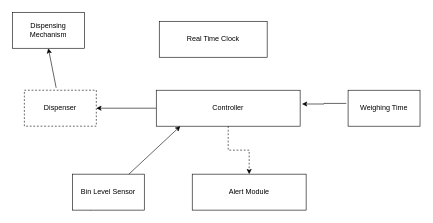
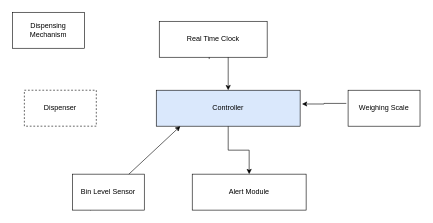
edge "Dispenser" -> "Dispensing Mechanism": removed
edge "Real Time Clock" -> "Controller": added
edge "Controller" -> "Dispenser": removed
node "Controller": fillcolor #ffffff -> #dae8fc
node "Weighing Time": label "Weighing Time" -> "Weighing Scale"
edge "Controller" -> "Alert Module": style dashed -> solid
